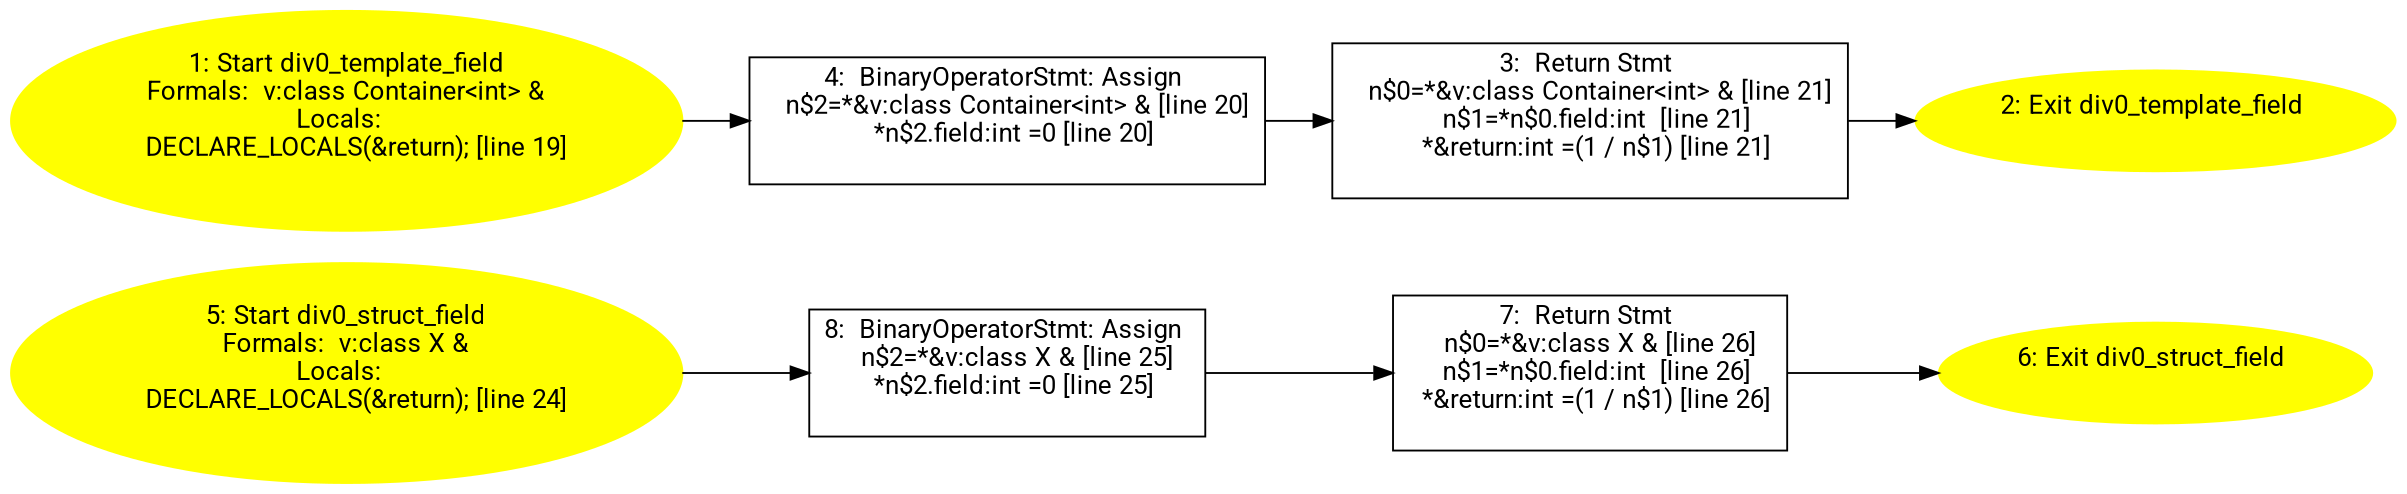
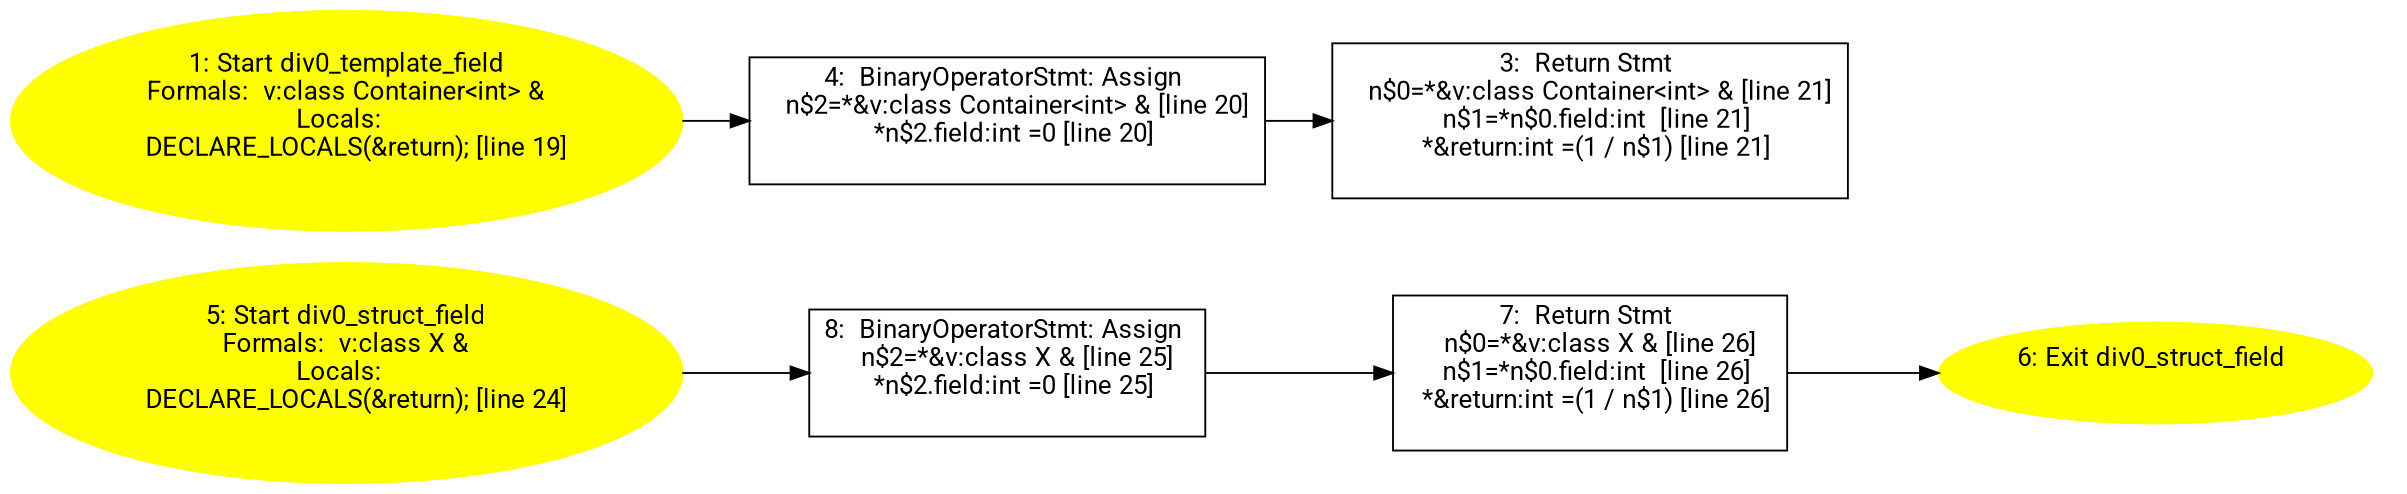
node "2: Exit div0_template_field": removed
